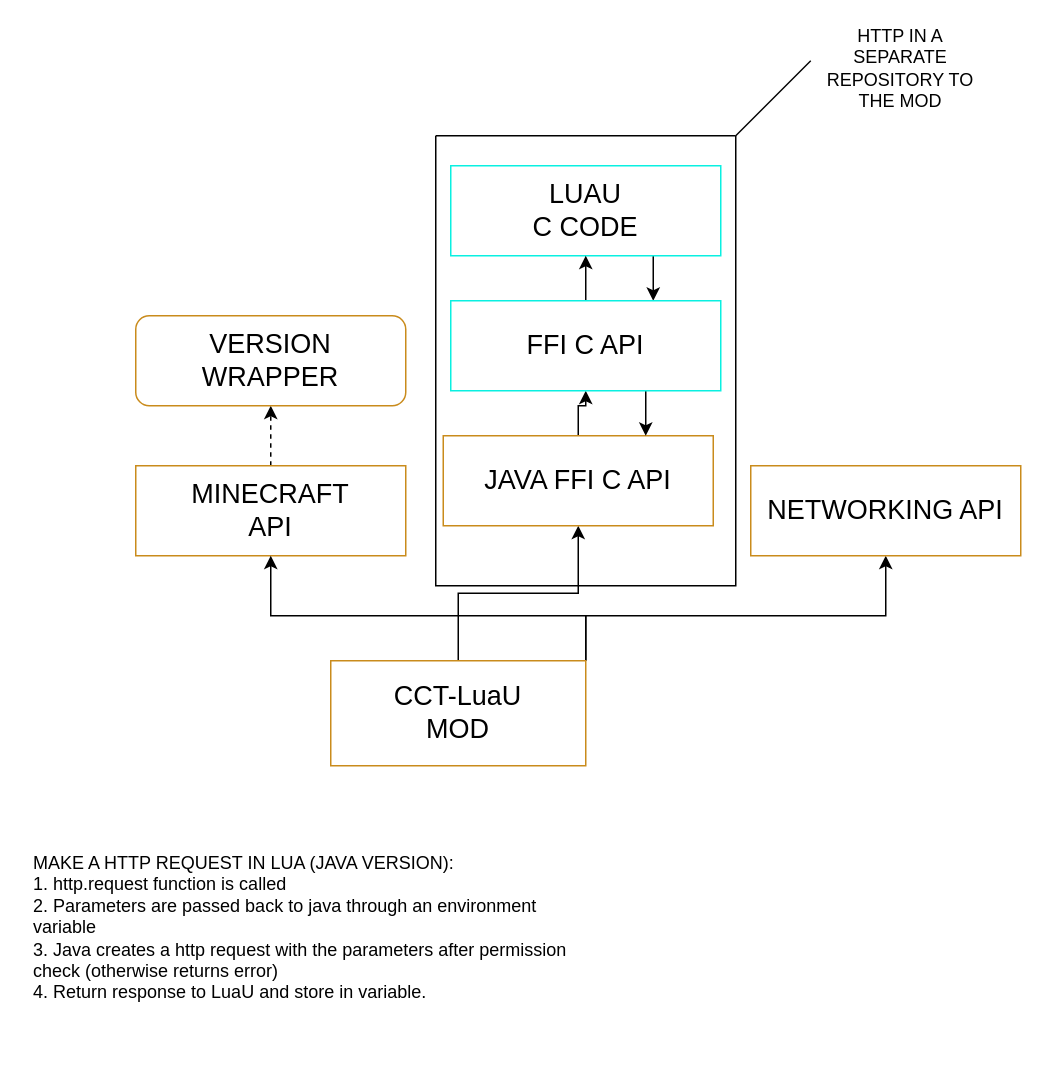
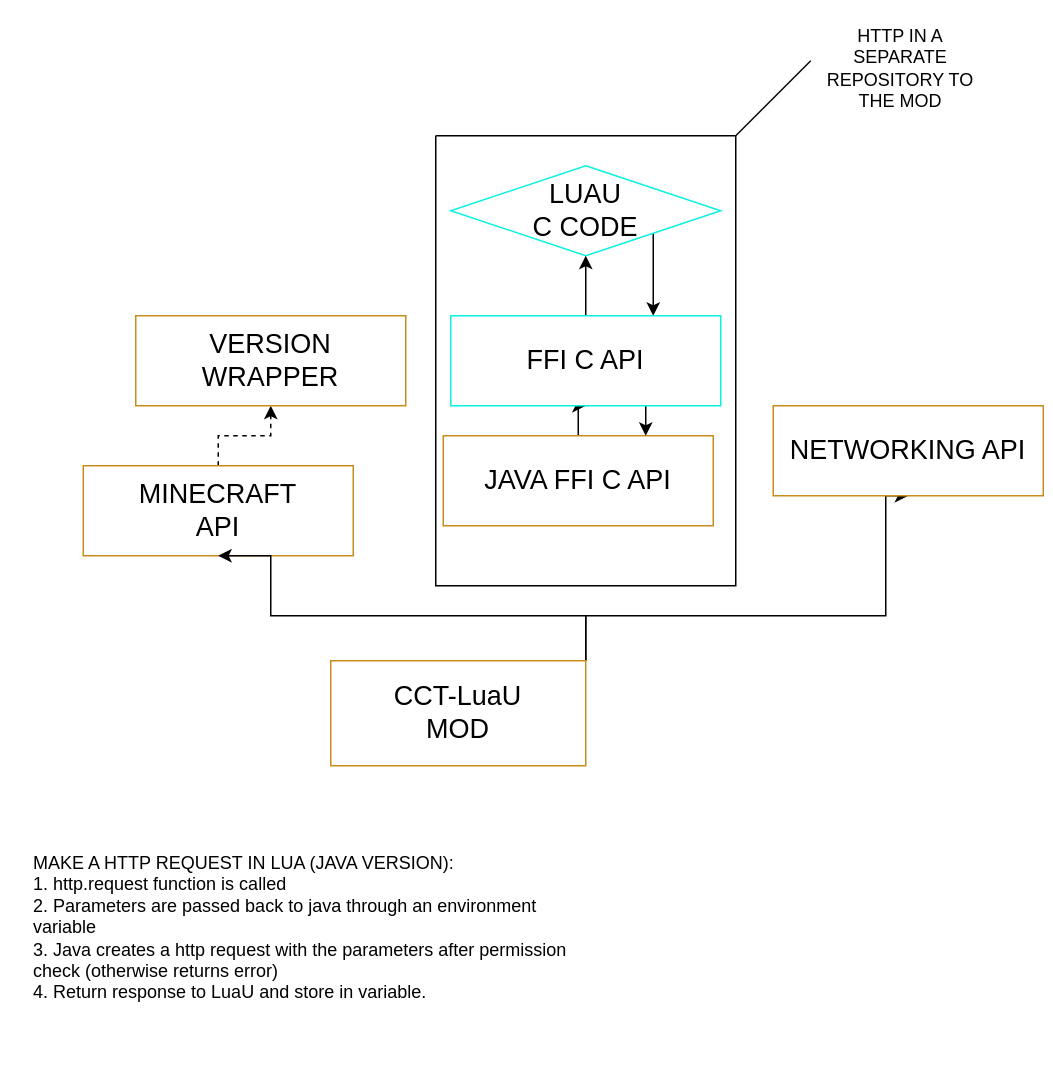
node "LUAU C CODE": shape rectangle -> diamond
node "FFI C API": moved (586, 346) -> (586, 361)
node "VERSION WRAPPER": shape rounded rectangle -> rectangle
node "MINECRAFTAPI": moved (271, 511) -> (218, 511)
node "NETWORKING API": moved (886, 511) -> (908, 451)
edge "CCT-LuaU MOD" -> "JAVA FFI C API": removed
